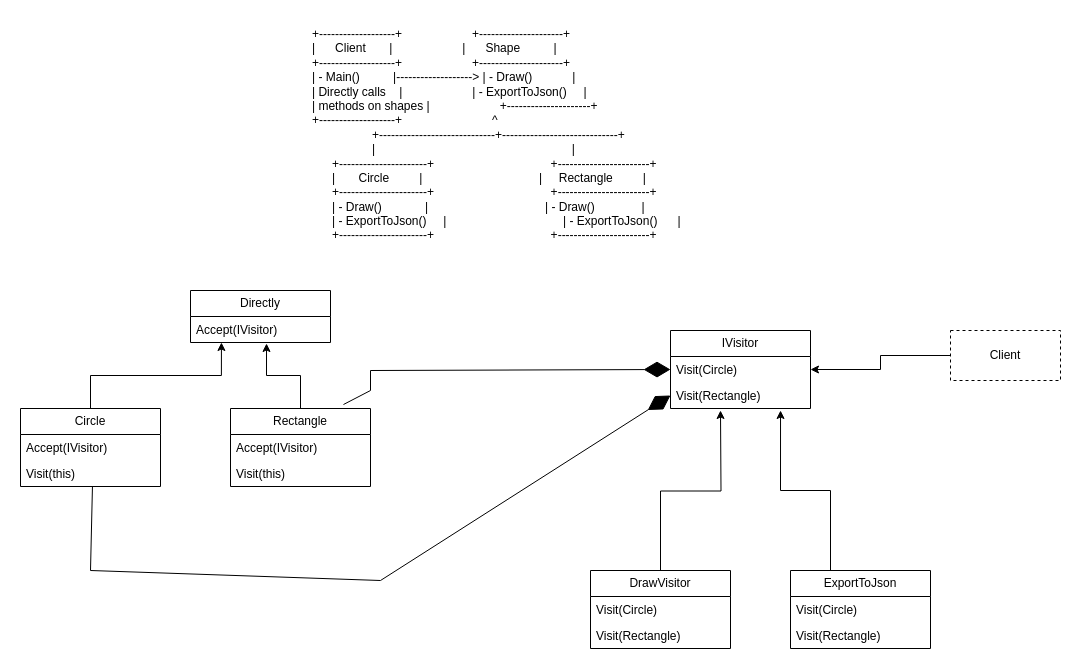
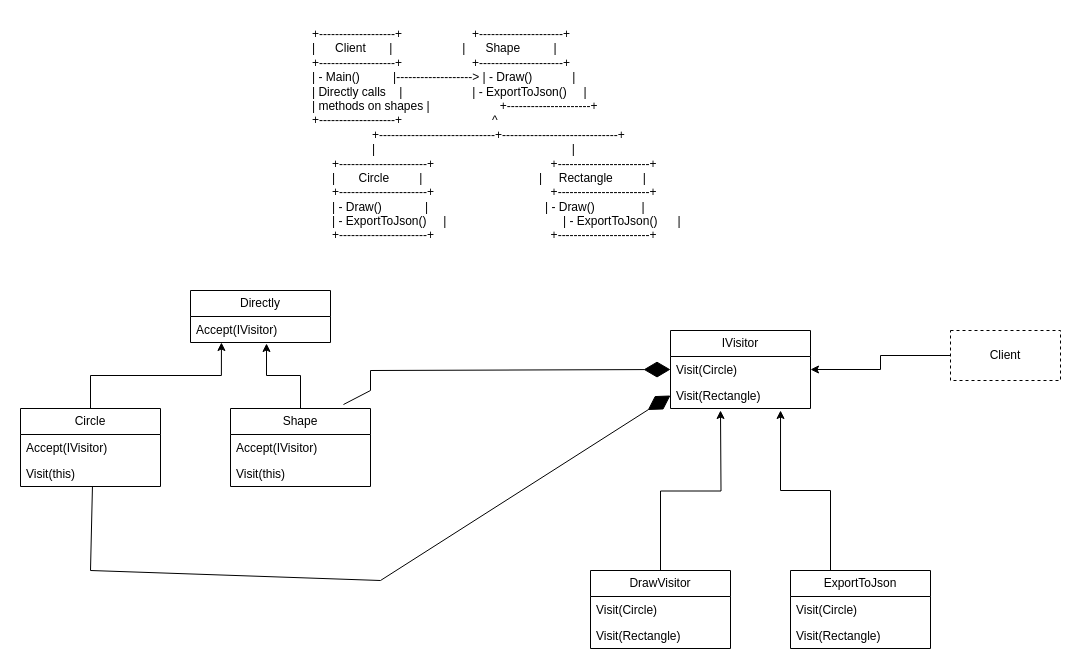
node "Rectangle": label "Rectangle" -> "Shape"
